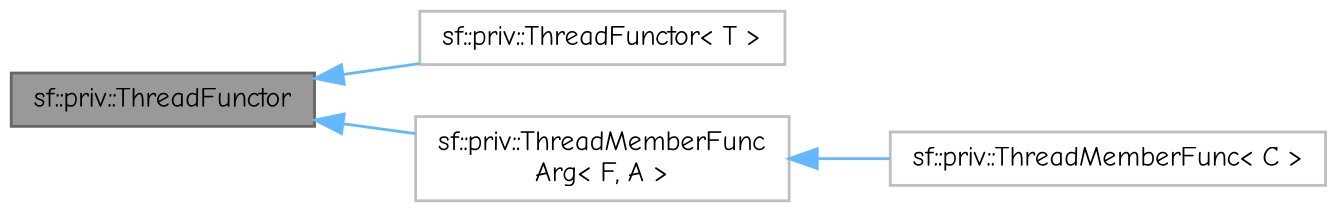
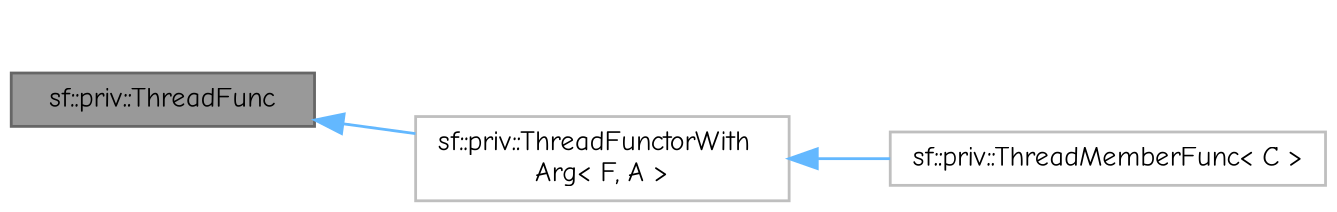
node "sf::priv::ThreadFunctor< T >": removed
node "sf::priv::ThreadFunctor": label "sf::priv::ThreadFunctor" -> "sf::priv::ThreadFunc"
node "sf::priv::ThreadMemberFunc Arg< F, A >": label "sf::priv::ThreadMemberFunc Arg< F, A >" -> "sf::priv::ThreadFunctorWith Arg< F, A >"
